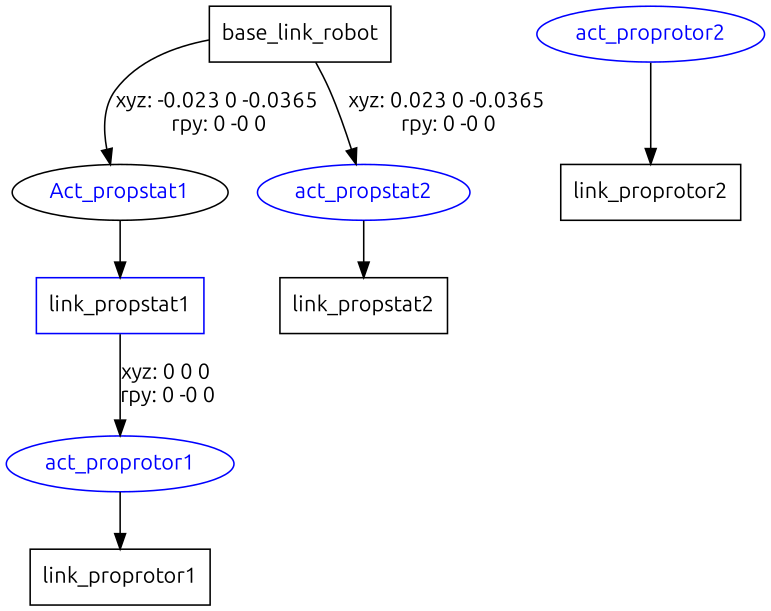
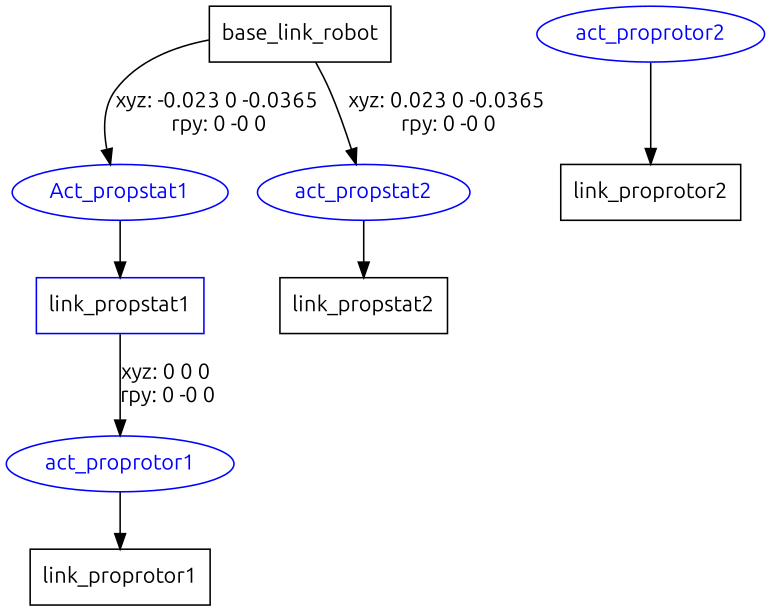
node "Act_propstat1": color black -> blue
